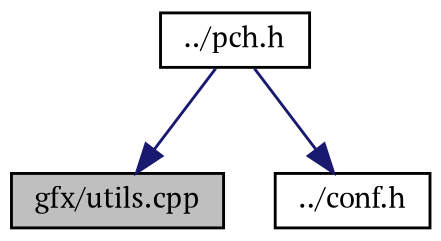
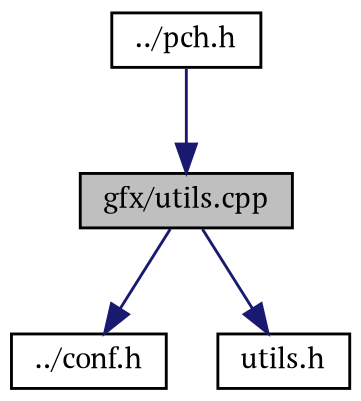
edge "../pch.h" -> "../conf.h": now "gfx/utils.cpp" -> "../conf.h"
node "utils.h": added
